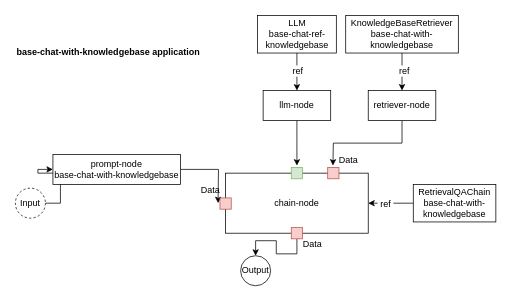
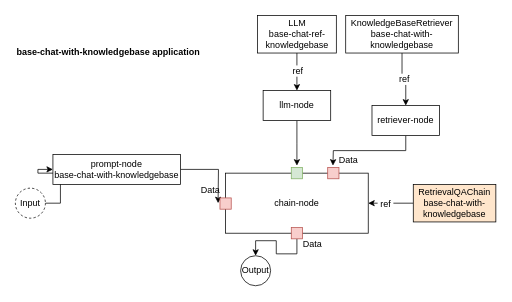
node "retriever-node": moved (402, 105) -> (405, 120)
node "RetrievalQAChain base-chat-with-knowledgebase": fillcolor #ffffff -> #ffe6cc
